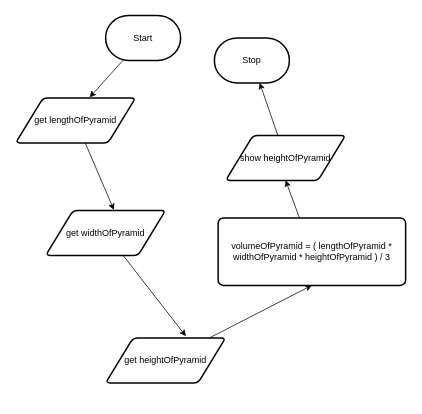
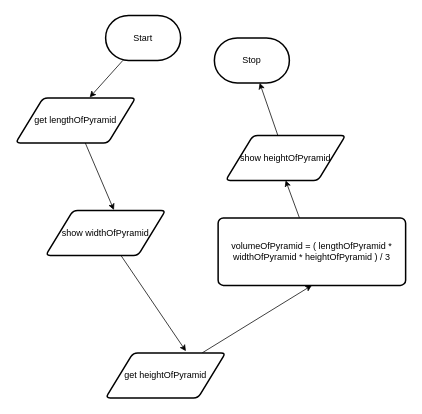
node "get widthOfPyramid": label "get widthOfPyramid" -> "show widthOfPyramid"
node "get heightOfPyramid": moved (165, 360) -> (165, 375)
